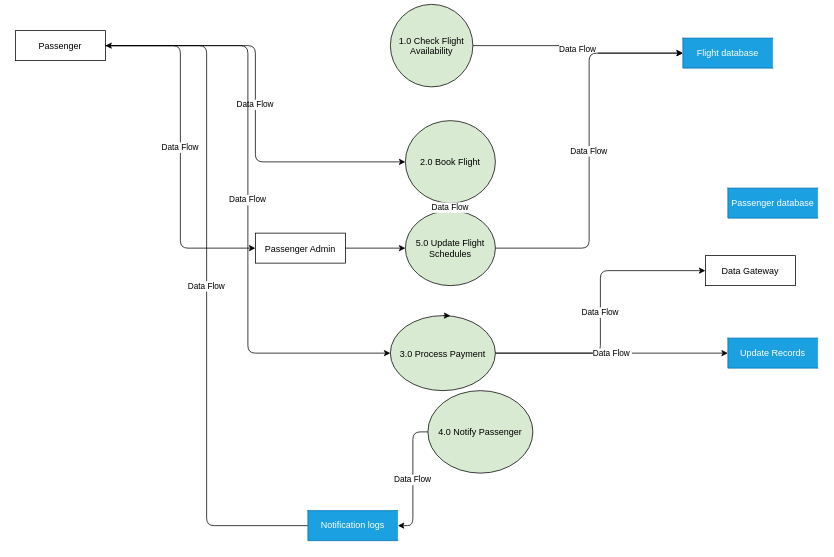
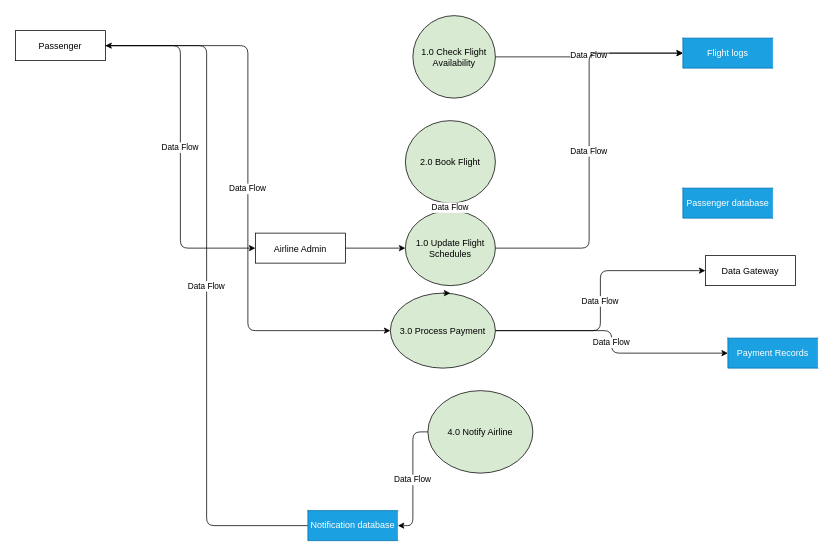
node "1.0 Check Flight Availability": moved (432, 45) -> (454, 57)
node "Flight database": label "Flight database" -> "Flight logs"
edge "Passenger" -> "2.0 Book Flight": removed, label "Data Flow"
node "Passenger database": moved (773, 203) -> (728, 203)
node "5.0 Update Flight Schedules": label "5.0 Update Flight Schedules" -> "1.0 Update Flight Schedules"
node "Passenger Admin": label "Passenger Admin" -> "Airline Admin"
node "3.0 Process Payment": moved (443, 353) -> (443, 330)
node "Update Records": label "Update Records" -> "Payment Records"
node "4.0 Notify Passenger": label "4.0 Notify Passenger" -> "4.0 Notify Airline"
node "Notification logs": label "Notification logs" -> "Notification database"
